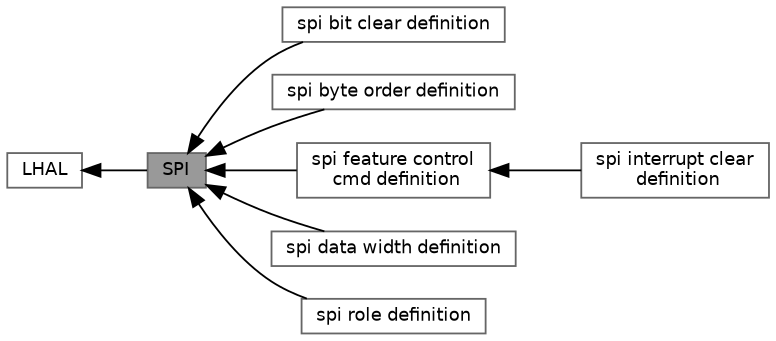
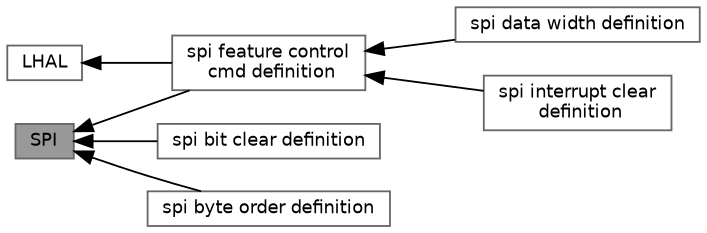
edge "SPI" -> "LHAL": now "spi feature control cmd definition" -> "LHAL"
edge "spi data width definition" -> "SPI": now "spi data width definition" -> "spi feature control cmd definition"
node "spi role definition": removed
